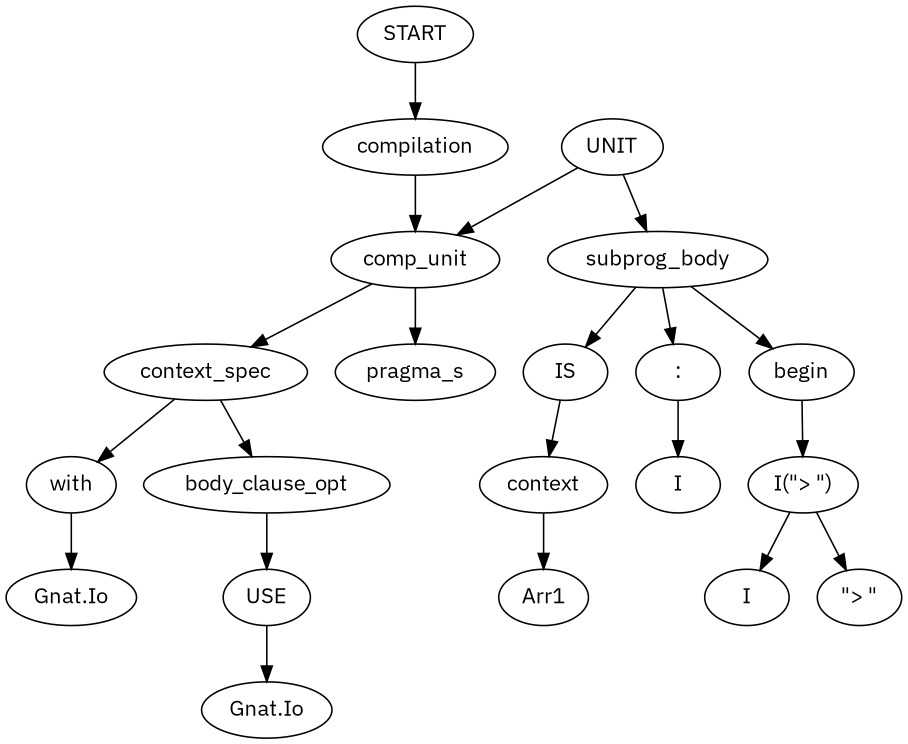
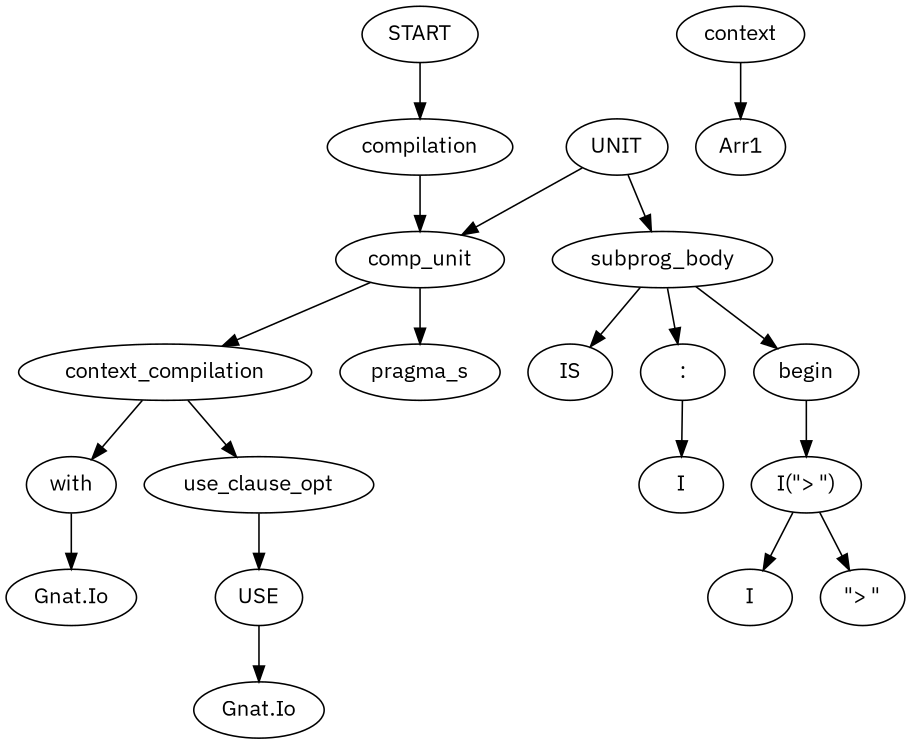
node "context_spec": label "context_spec" -> "context_compilation"
edge "IS" -> "context": removed
node "body_clause_opt": label "body_clause_opt" -> "use_clause_opt"
